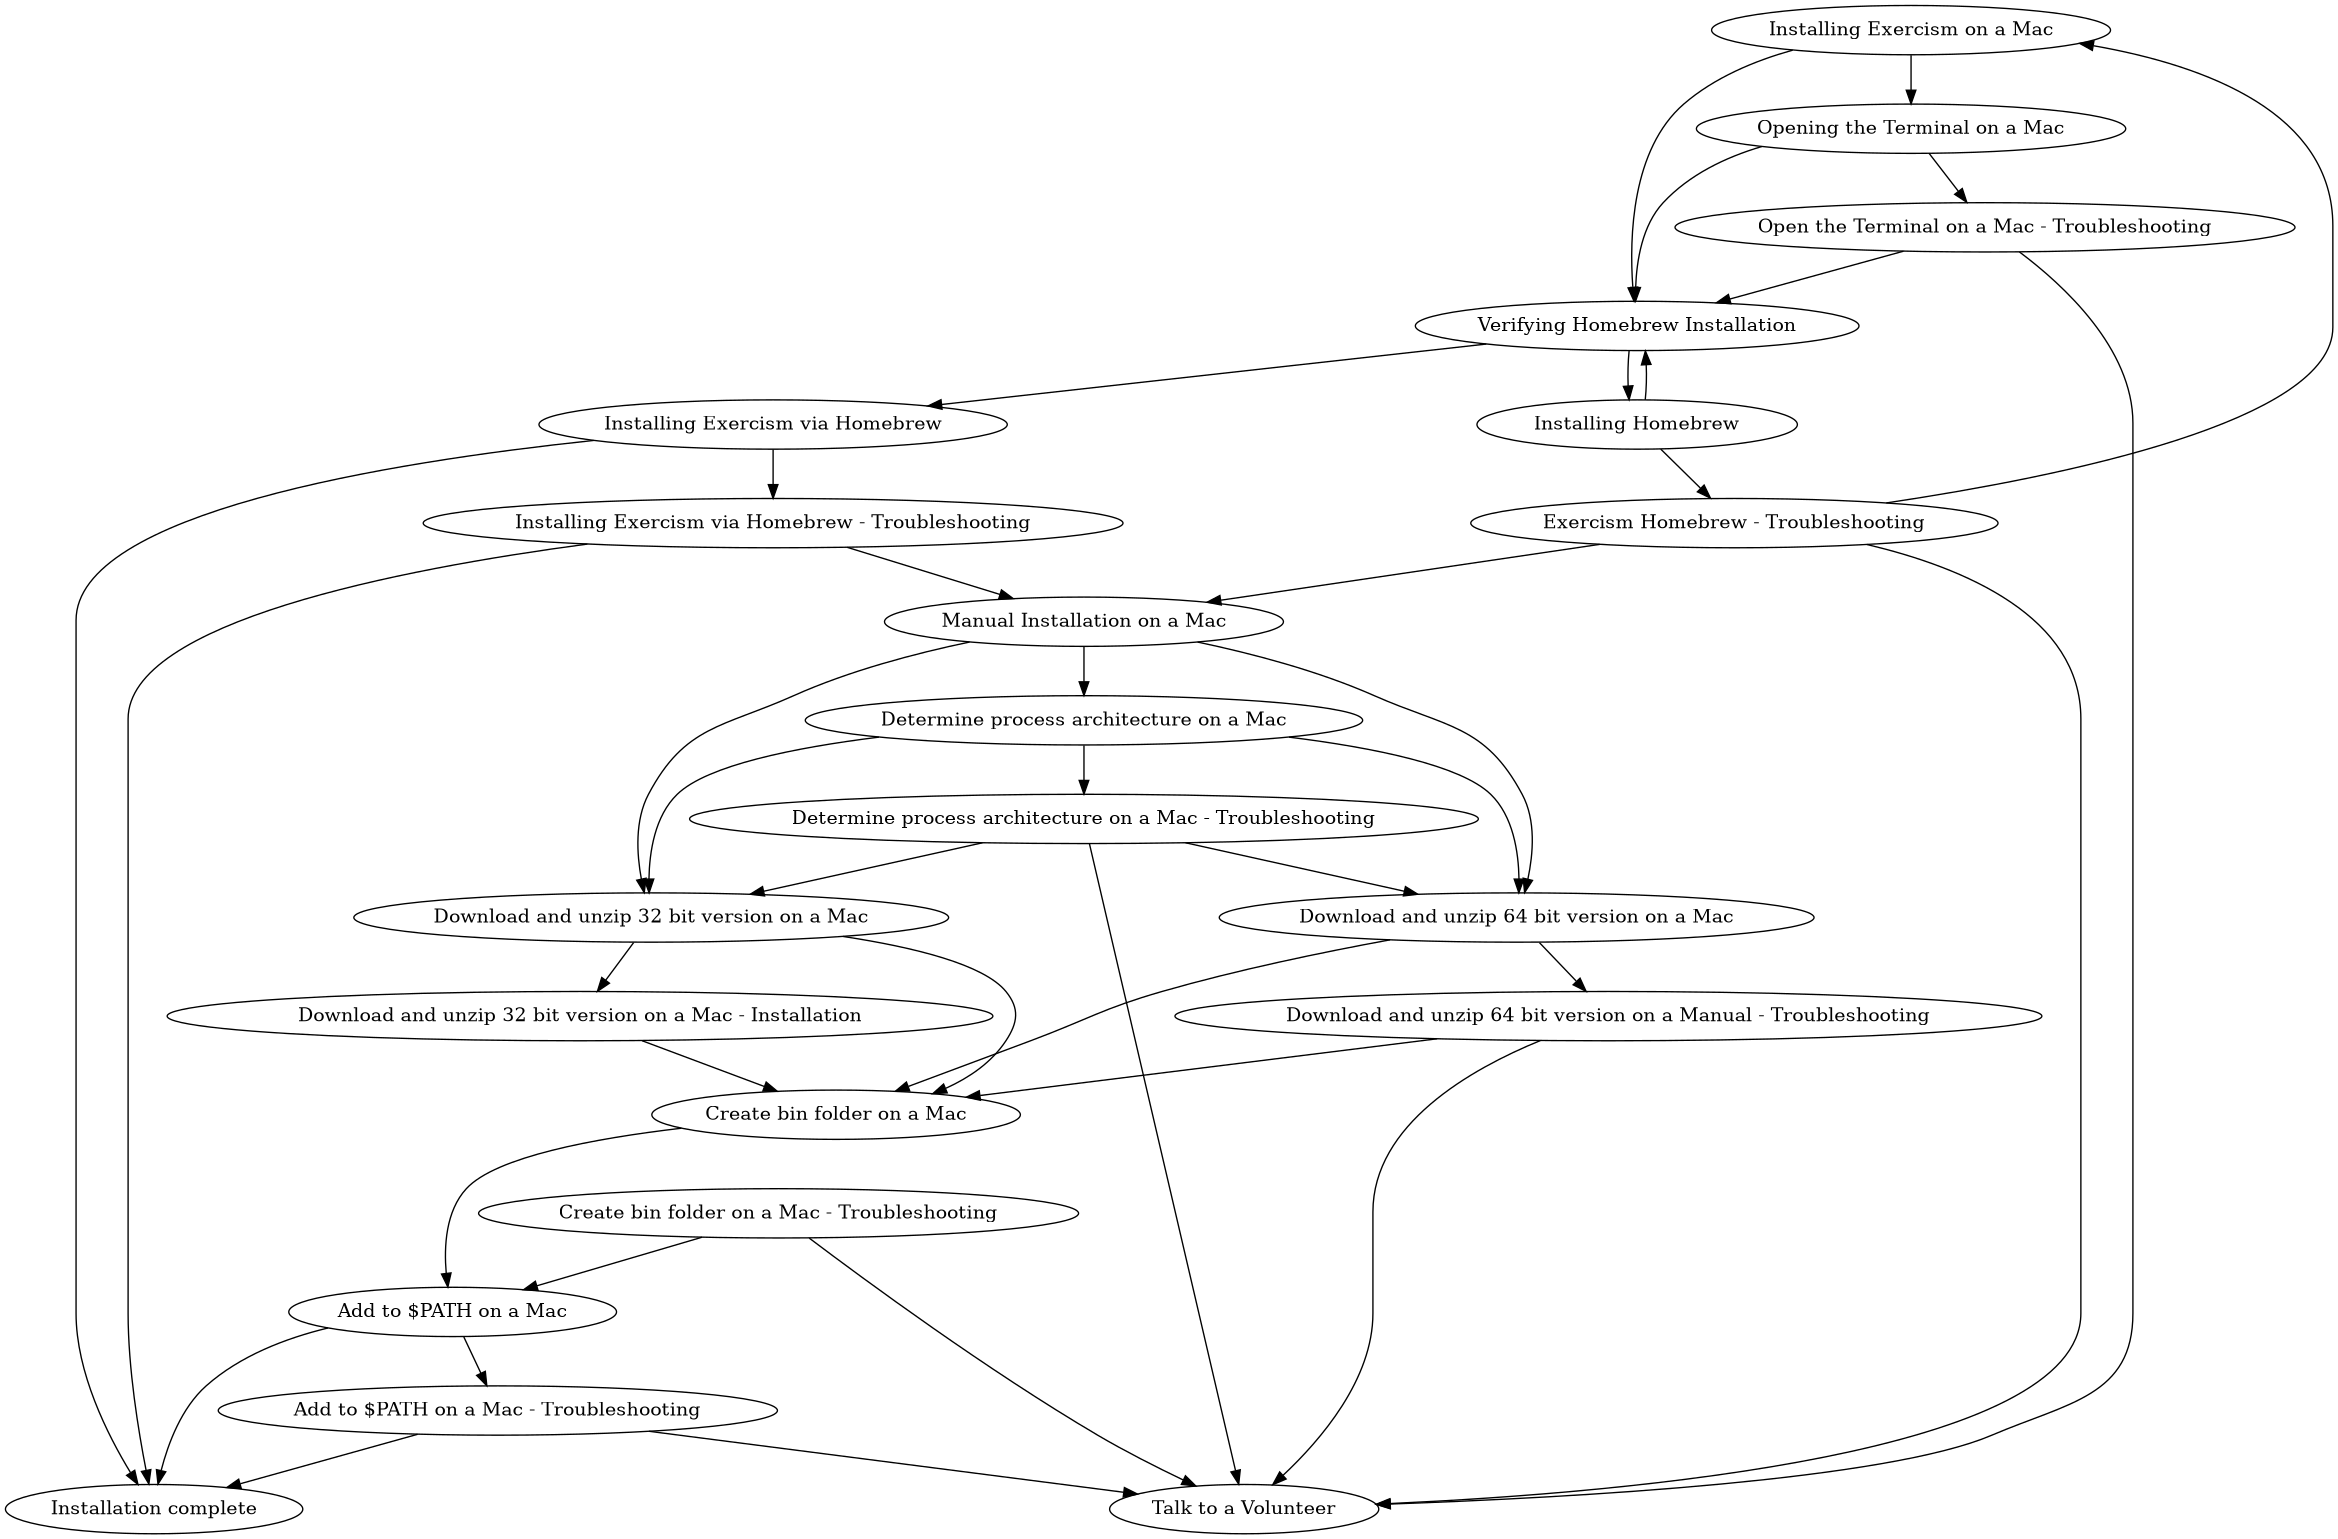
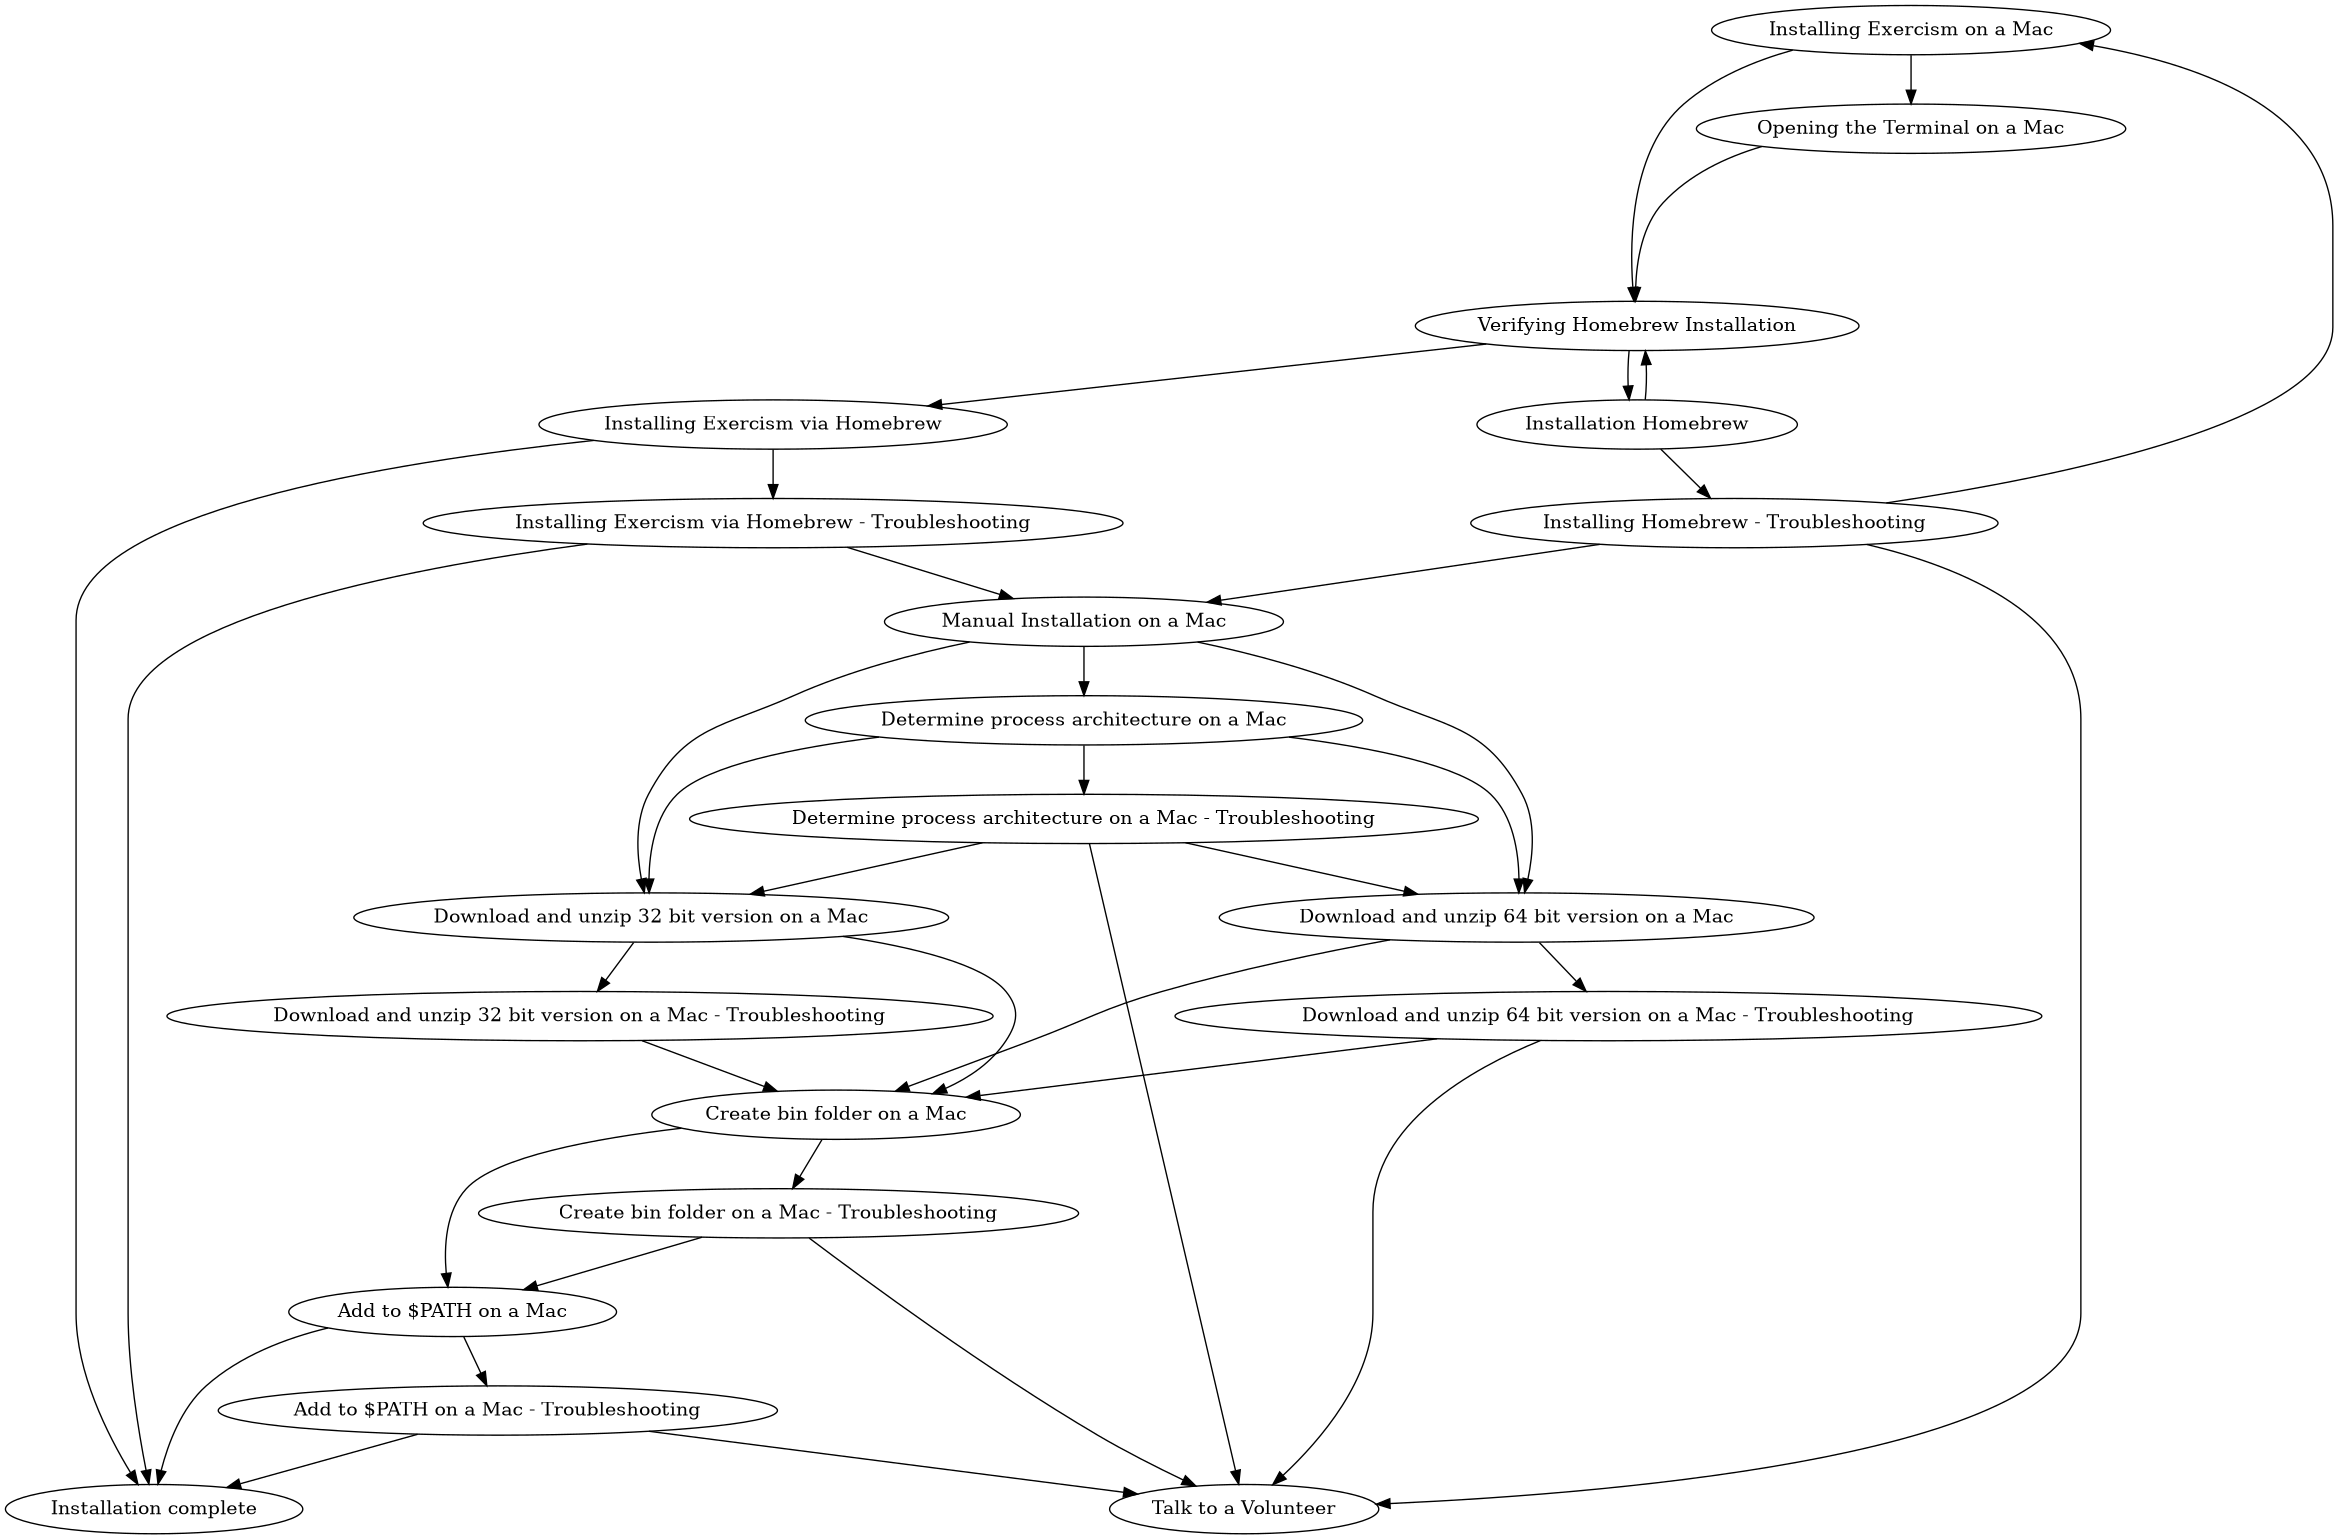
node "Open the Terminal on a Mac - Troubleshooting": removed
node "Installing Homebrew": label "Installing Homebrew" -> "Installation Homebrew"
node "Exercism Homebrew - Troubleshooting": label "Exercism Homebrew - Troubleshooting" -> "Installing Homebrew - Troubleshooting"
node "Download and unzip 32 bit version on a Mac - Installation": label "Download and unzip 32 bit version on a Mac - Installation" -> "Download and unzip 32 bit version on a Mac - Troubleshooting"
node "Download and unzip 64 bit version on a Manual - Troubleshooting": label "Download and unzip 64 bit version on a Manual - Troubleshooting" -> "Download and unzip 64 bit version on a Mac - Troubleshooting"
edge "Create bin folder on a Mac" -> "Create bin folder on a Mac - Troubleshooting": added
